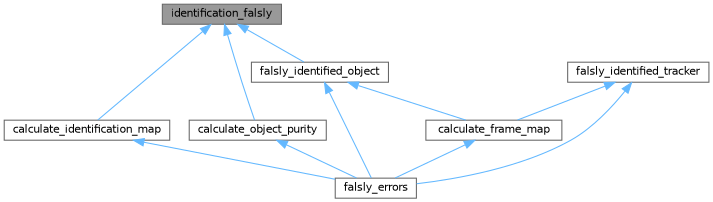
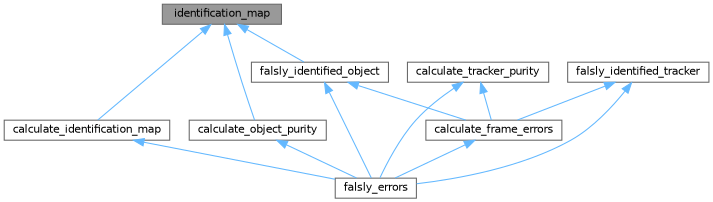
node "identification_falsly": label "identification_falsly" -> "identification_map"
node "calculate_tracker_purity": added
node "calculate_frame_map": label "calculate_frame_map" -> "calculate_frame_errors"
